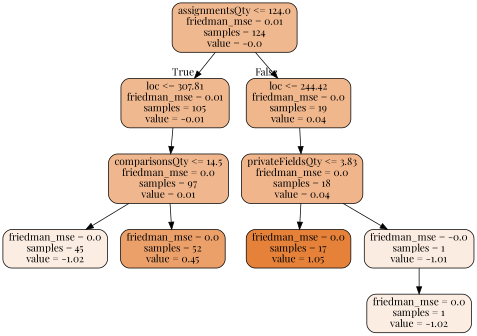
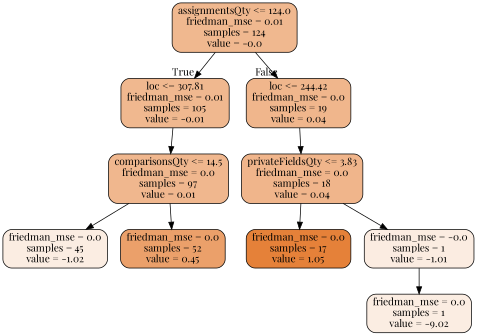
node "friedman_mse = 0.0 samples = 1 value = -1.02": label "friedman_mse = 0.0 samples = 1 value = -1.02" -> "friedman_mse = 0.0 samples = 1 value = -9.02"
